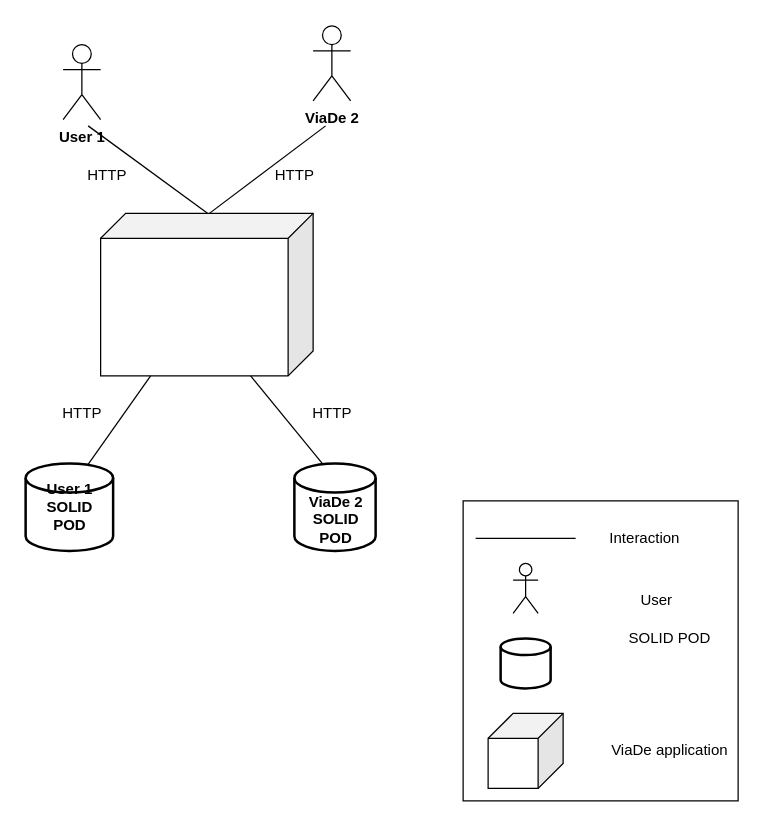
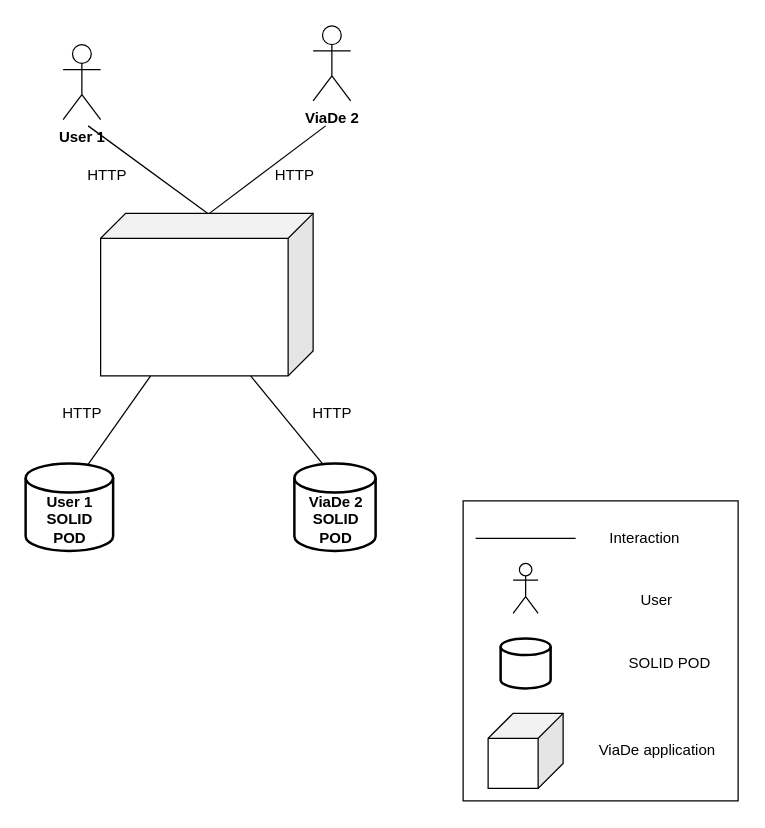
node "User 1 SOLID POD": moved (69, 507) -> (69, 519)
node "SOLID POD": moved (669, 638) -> (669, 663)
node "ViaDe application": moved (669, 751) -> (657, 751)
